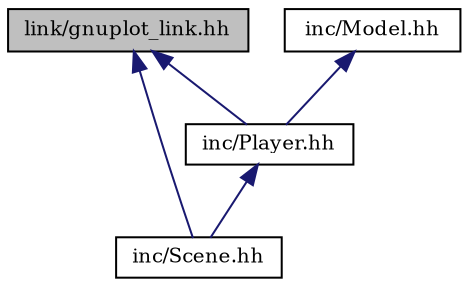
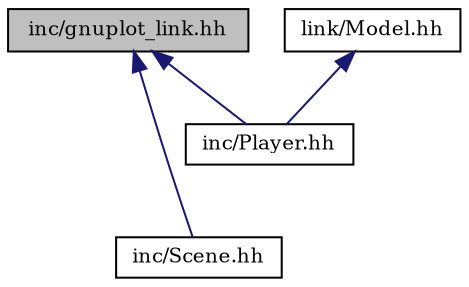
node "link/gnuplot_link.hh": label "link/gnuplot_link.hh" -> "inc/gnuplot_link.hh"
node "inc/Model.hh": label "inc/Model.hh" -> "link/Model.hh"
edge "inc/Scene.hh" -> "inc/Player.hh": removed
